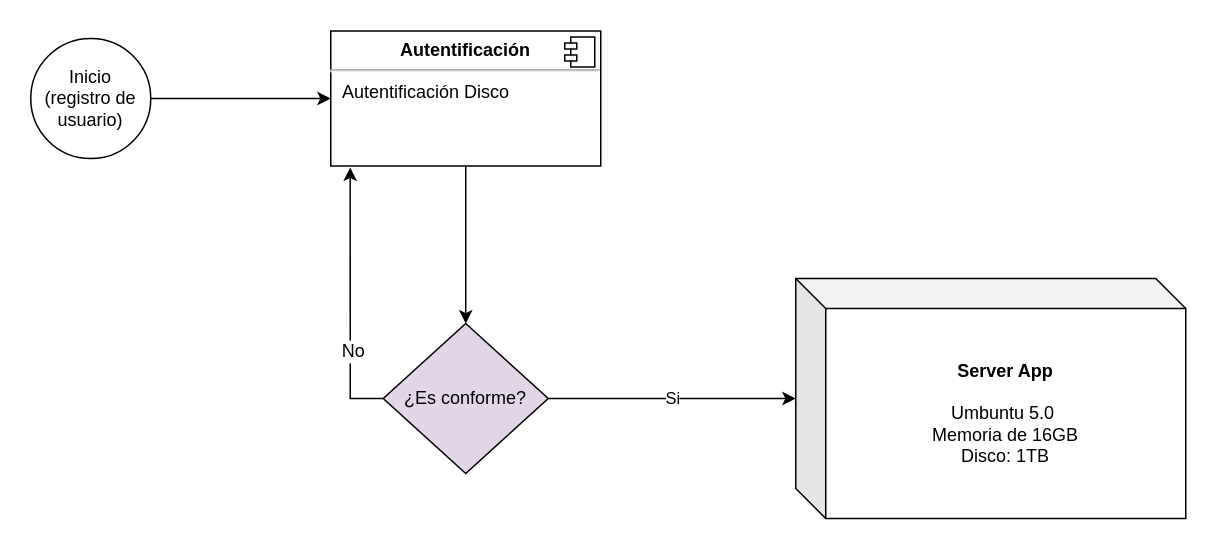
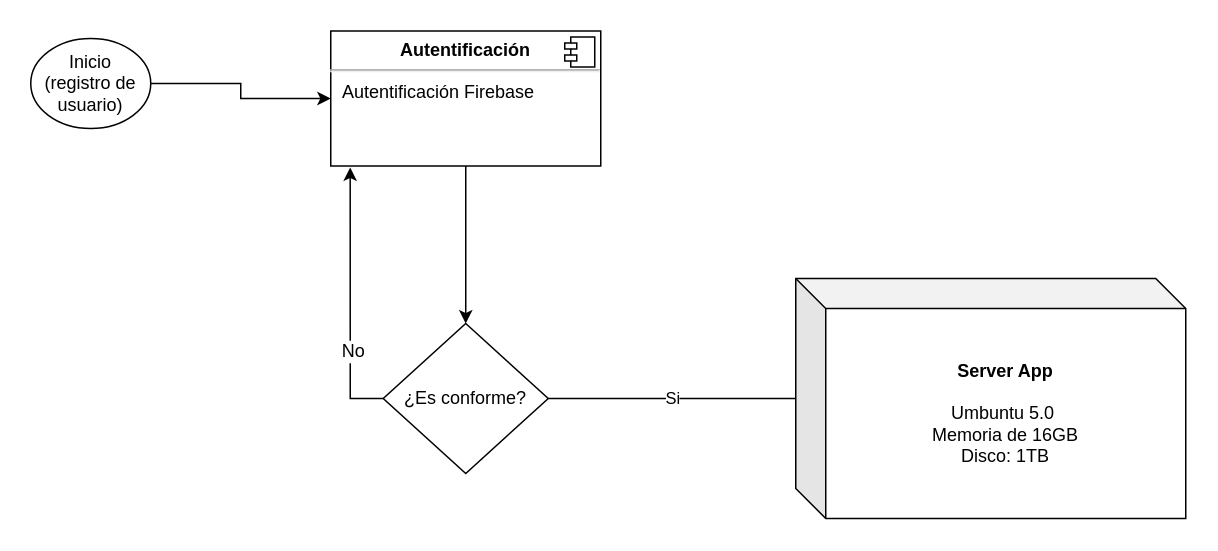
node "Autentificación Autentificación Disco": label "Autentificación Autentificación Disco" -> "Autentificación Autentificación Firebase"
node "Inicio (registro de usuario)": size 120x120 -> 120x90
node "¿Es conforme?": fillcolor #e1d5e7 -> #ffffff
edge "¿Es conforme?" -> "Server App Umbuntu 5.0 Memoria de 16GB Disco: 1TB": arrowhead classic -> none
